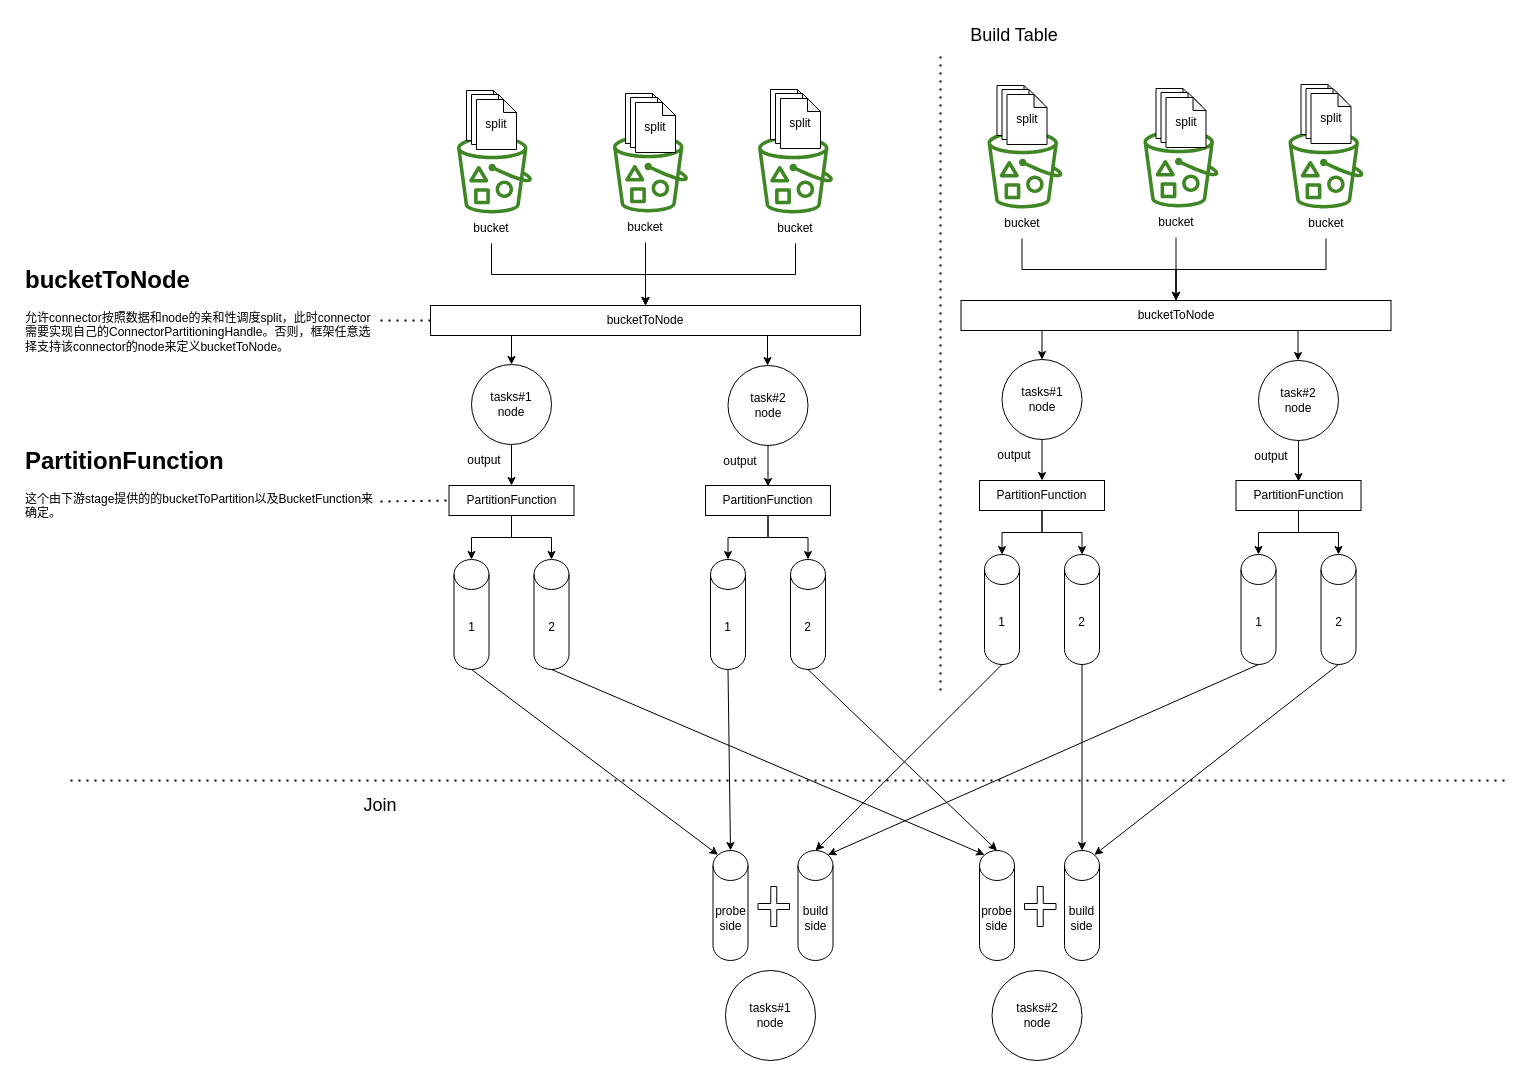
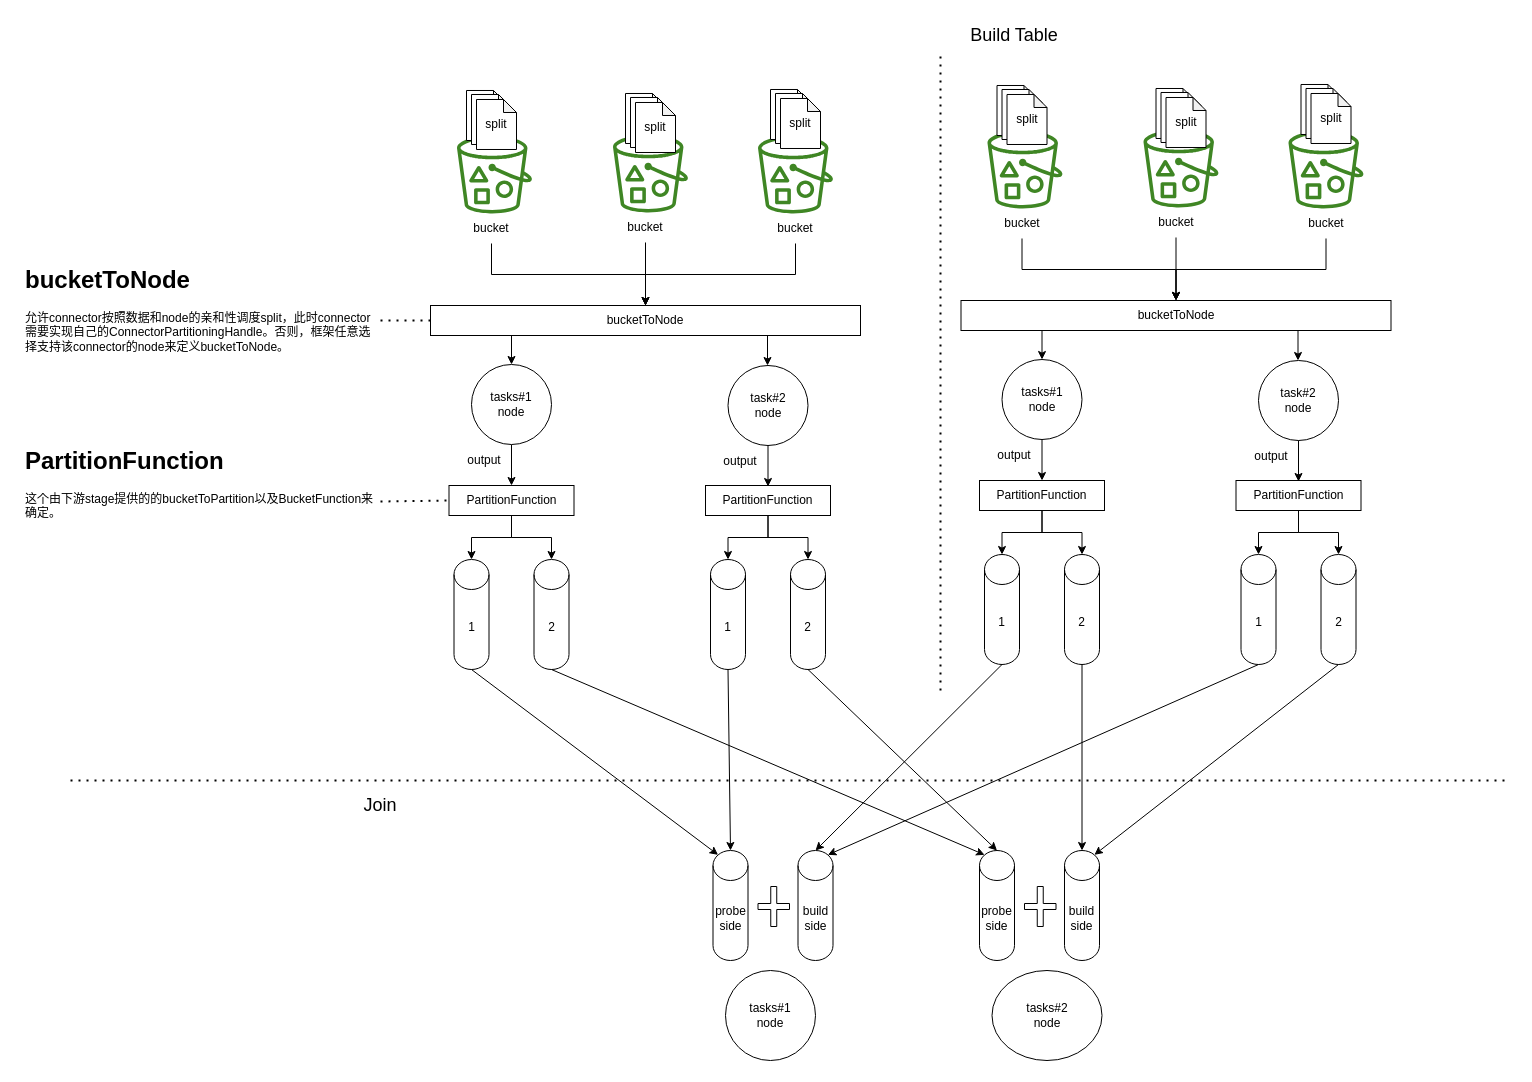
node "tasks#2 node": size 90x90 -> 110x90
